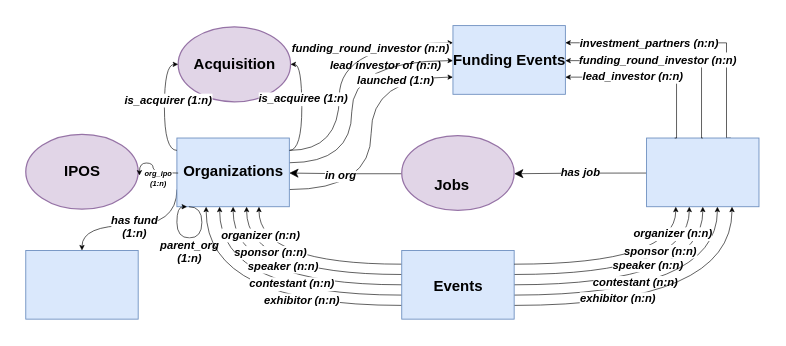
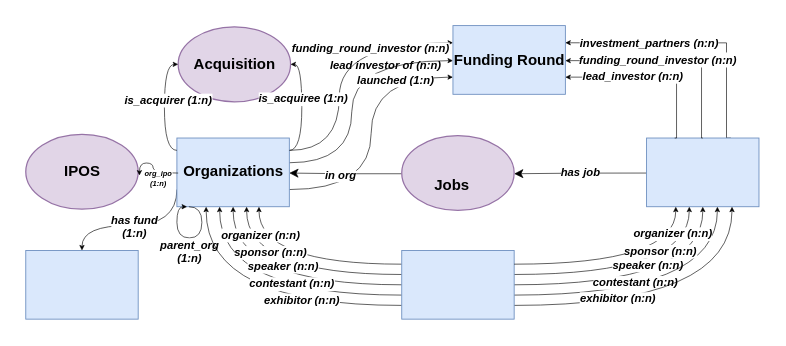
node "Funding Events": label "Funding Events" -> "Funding Round"
node "Events": removed
